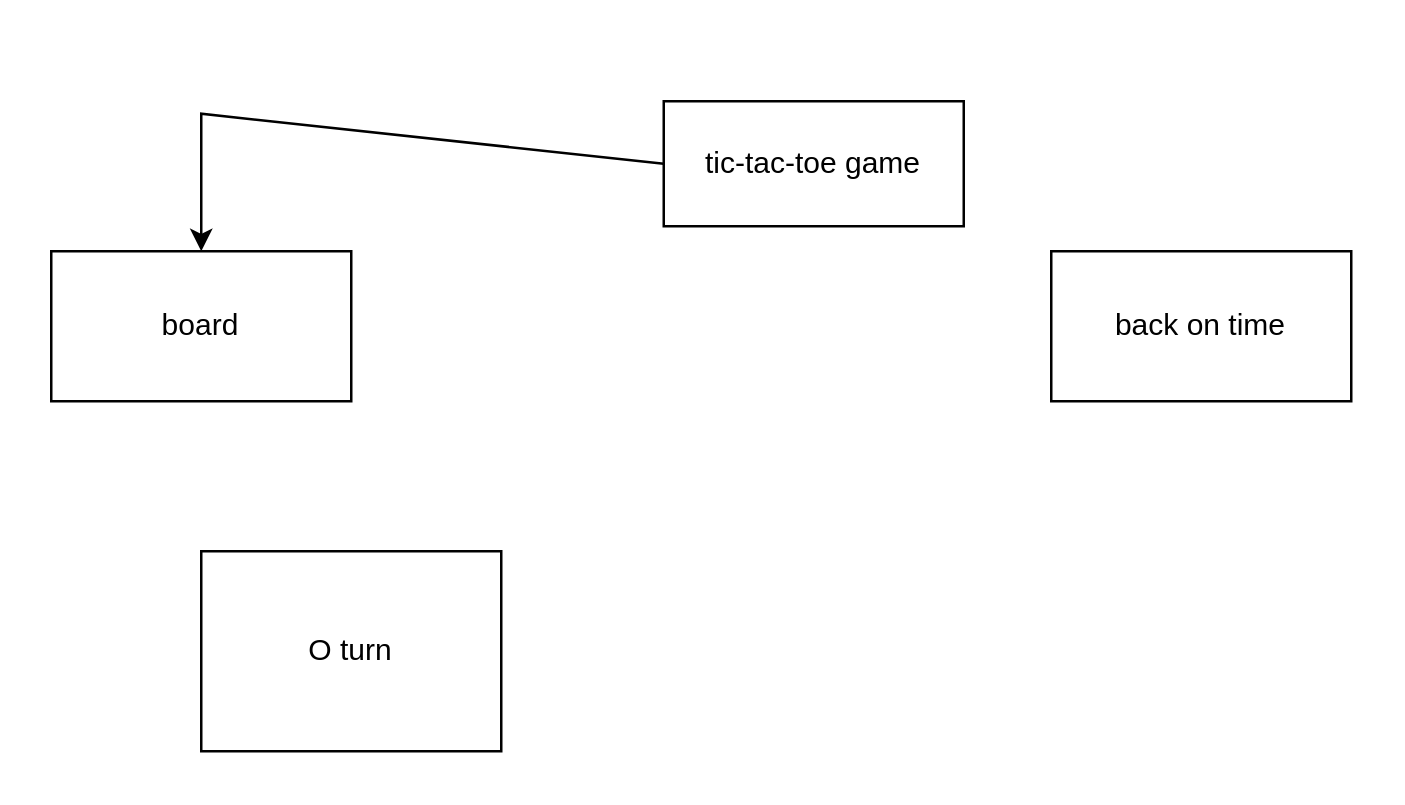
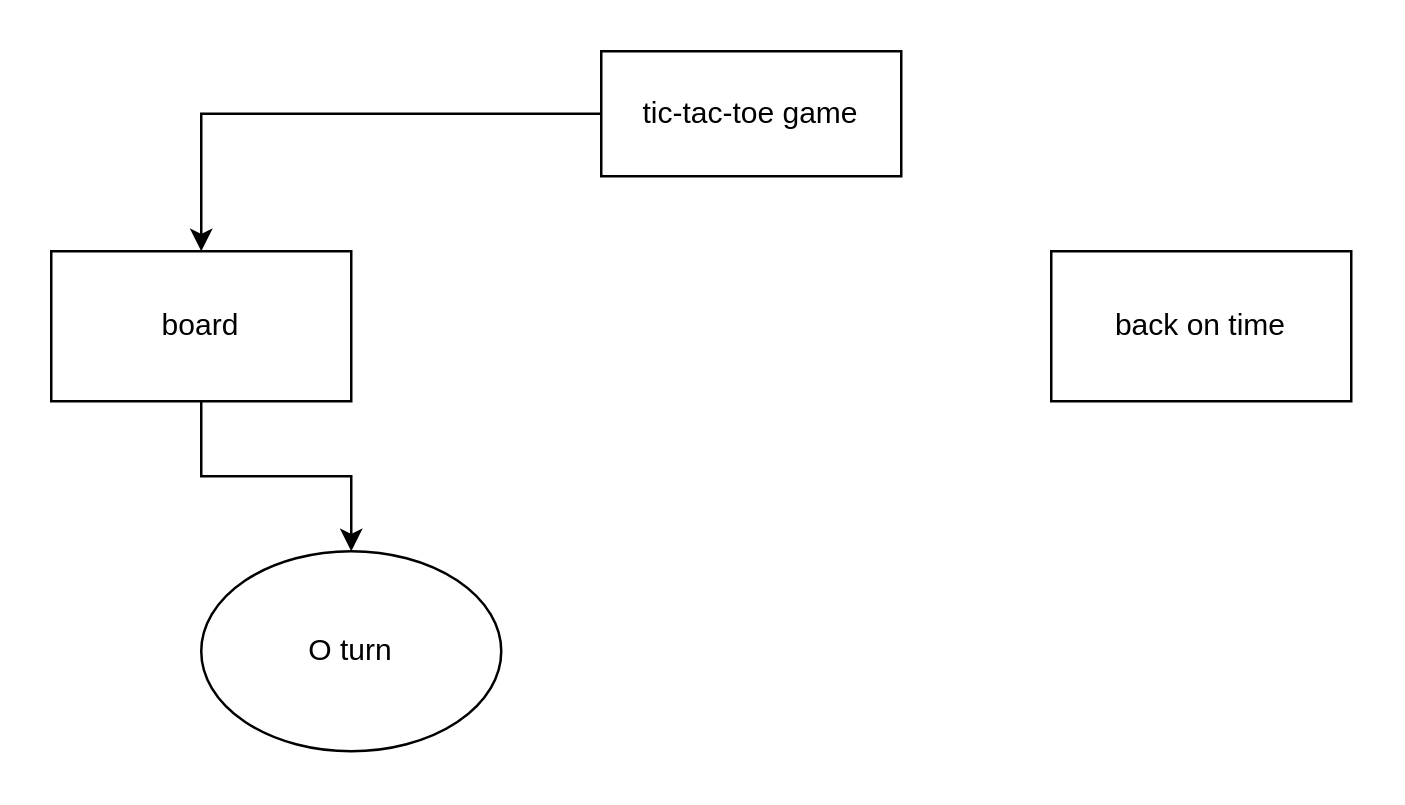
node "tic-tac-toe game": moved (814, 164) -> (751, 114)
edge "board" -> "O turn": added
node "O turn": shape rectangle -> ellipse
